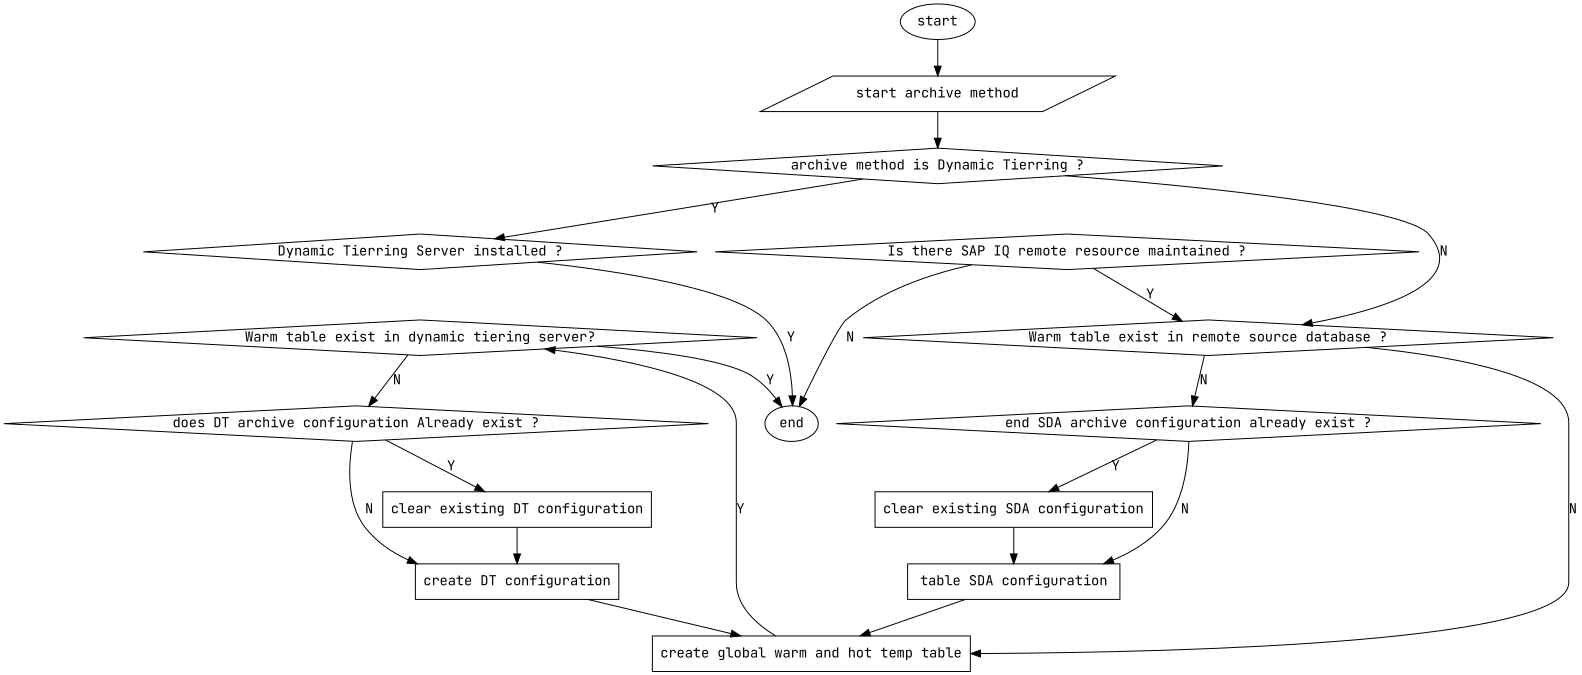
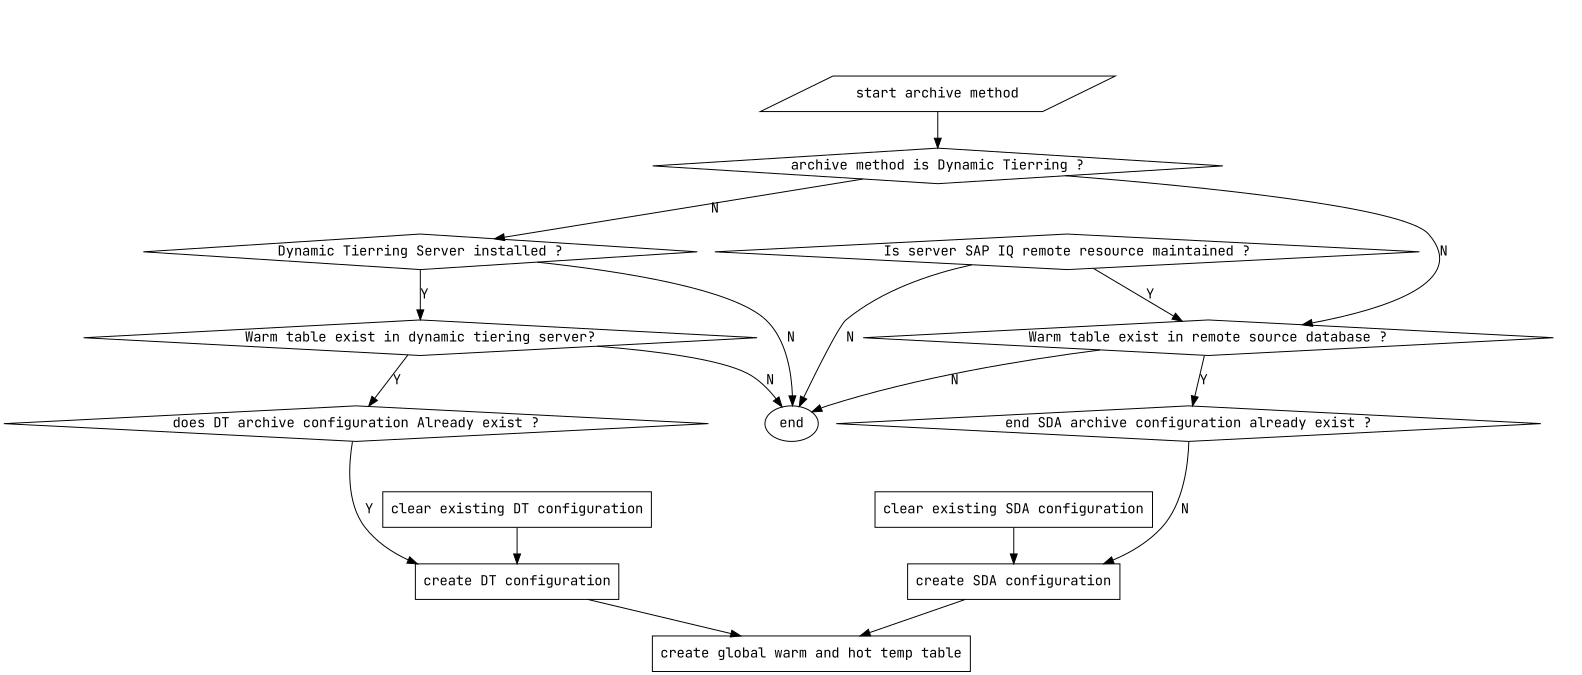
node "start": removed
edge "archive method is Dynamic Tierring ?" -> "Dynamic Tierring Server installed ?": label "Y" -> "N"
node "Is there SAP IQ remote resource maintained ?": label "Is there SAP IQ remote resource maintained ?" -> "Is server SAP IQ remote resource maintained ?"
edge "Dynamic Tierring Server installed ?" -> "end": label "Y" -> "N"
edge "Warm table exist in dynamic tiering server?" -> "does DT archive configuration Already exist ?": label "N" -> "Y"
edge "Warm table exist in dynamic tiering server?" -> "end": label "Y" -> "N"
edge "Warm table exist in remote source database ?" -> "end SDA archive configuration already exist ?": label "N" -> "Y"
edge "create global warm and hot temp table" -> "Warm table exist in dynamic tiering server?": now "Dynamic Tierring Server installed ?" -> "Warm table exist in dynamic tiering server?"
edge "does DT archive configuration Already exist ?" -> "clear existing DT configuration": removed, label "Y"
edge "end SDA archive configuration already exist ?" -> "clear existing SDA configuration": removed, label "Y"
edge "does DT archive configuration Already exist ?" -> "create DT configuration": label "N" -> "Y"
node "table SDA configuration": label "table SDA configuration" -> "create SDA configuration"
edge "Warm table exist in remote source database ?" -> "create global warm and hot temp table": now "Warm table exist in remote source database ?" -> "end"
